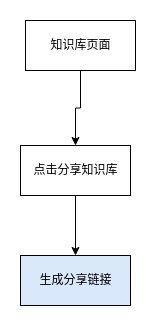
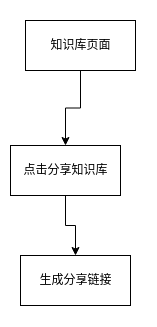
node "点击分享知识库": moved (76, 171) -> (66, 171)
node "生成分享链接": fillcolor #dae8fc -> #ffffff
